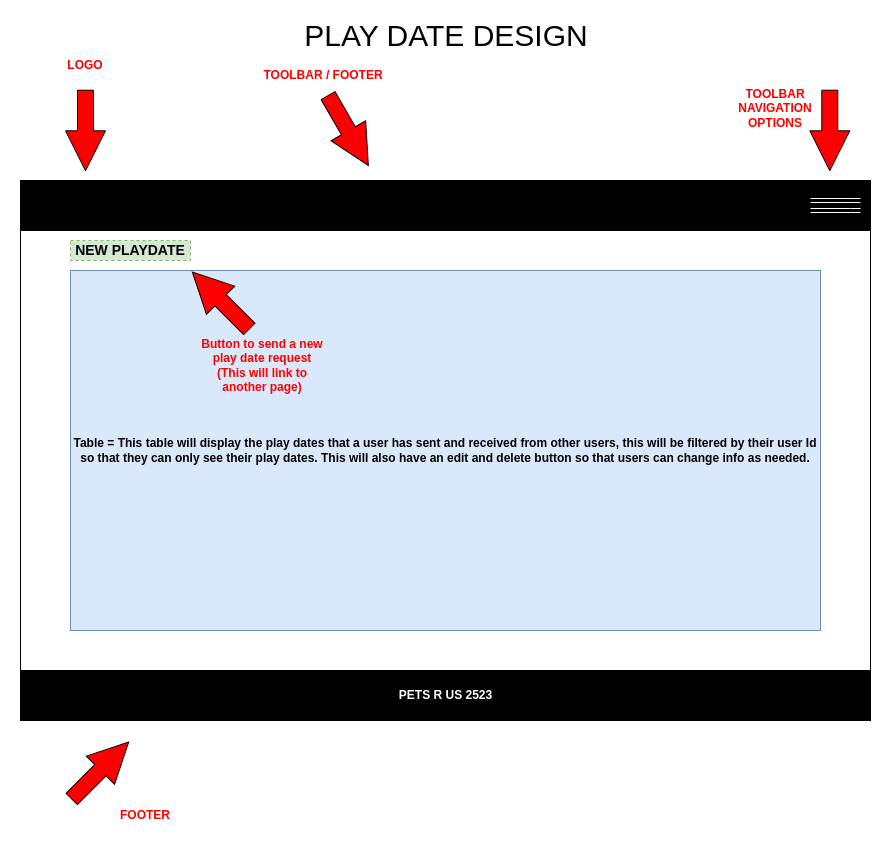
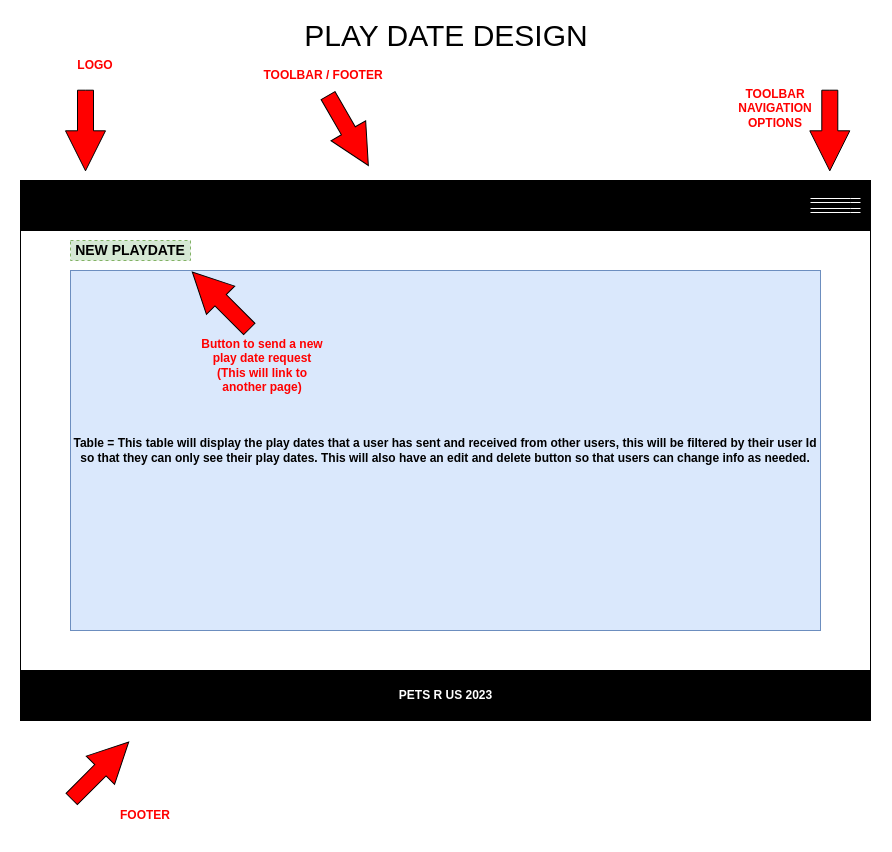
node "LOGO": moved (86, 66) -> (96, 66)
node "PETS R US 2523": label "PETS R US 2523" -> "PETS R US 2023"
